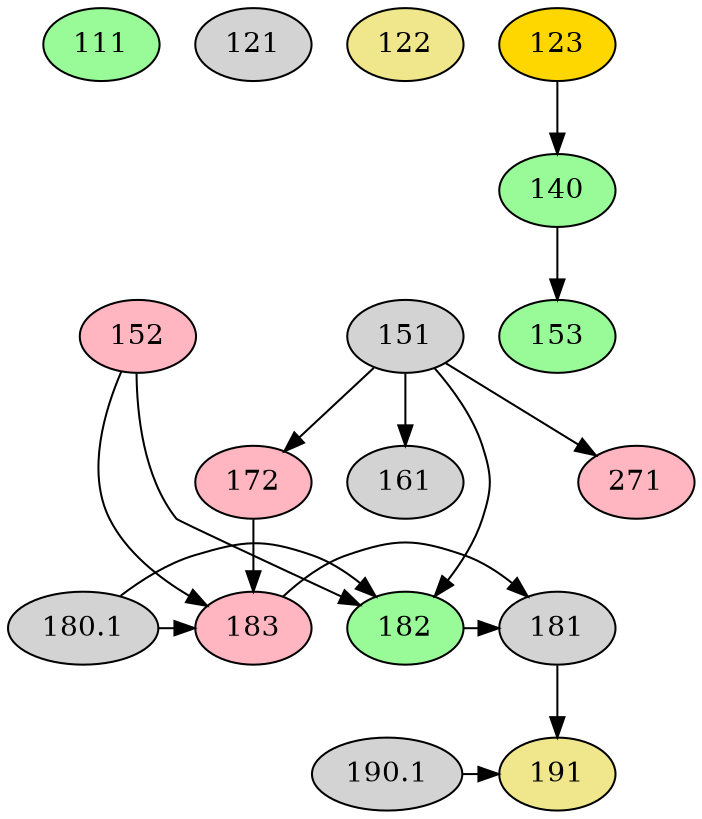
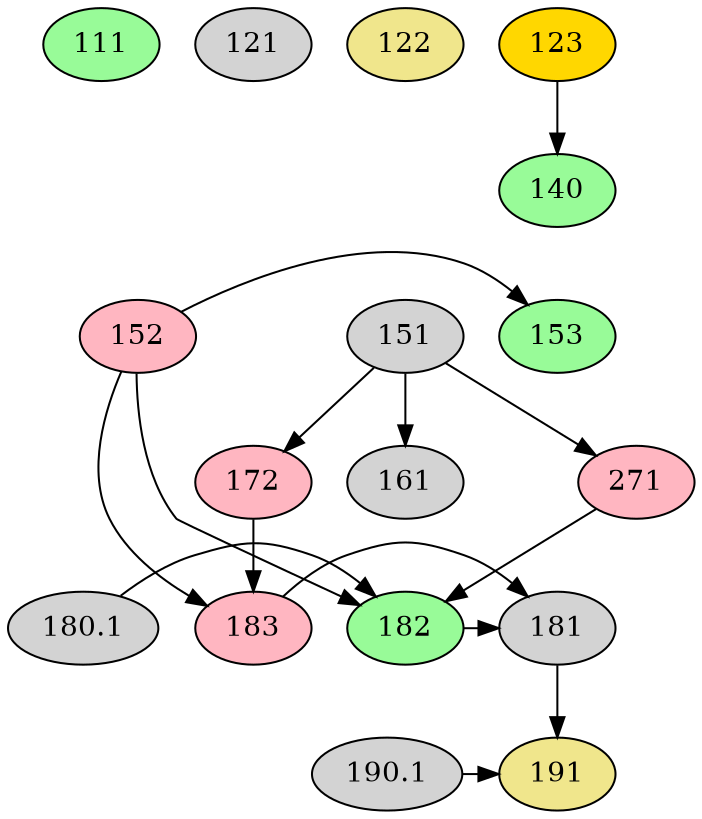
edge "140" -> "153": now "152" -> "153"
edge "151" -> "182": now "271" -> "182"
edge "180.1" -> "183": removed
